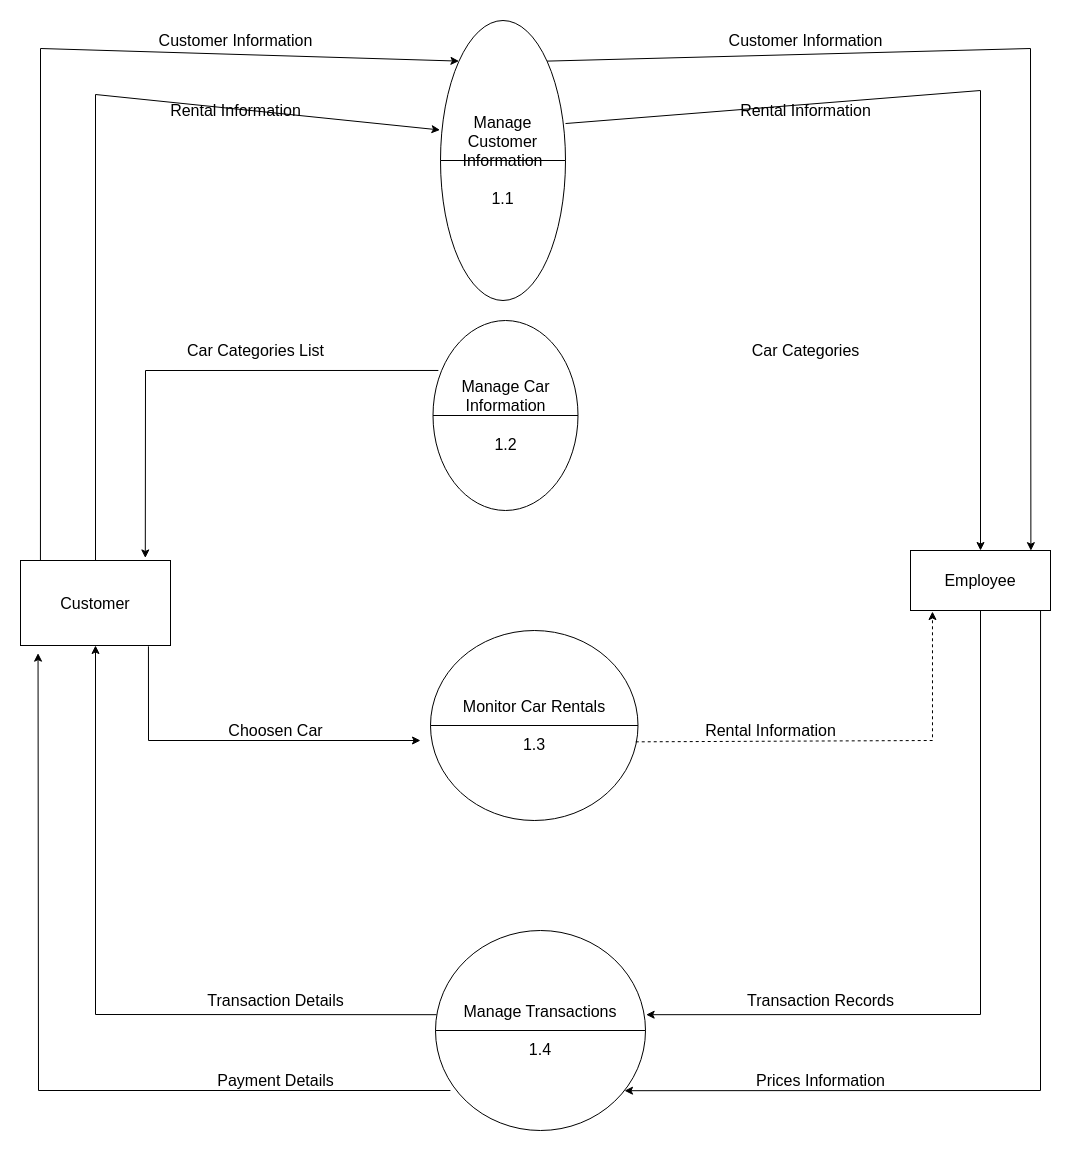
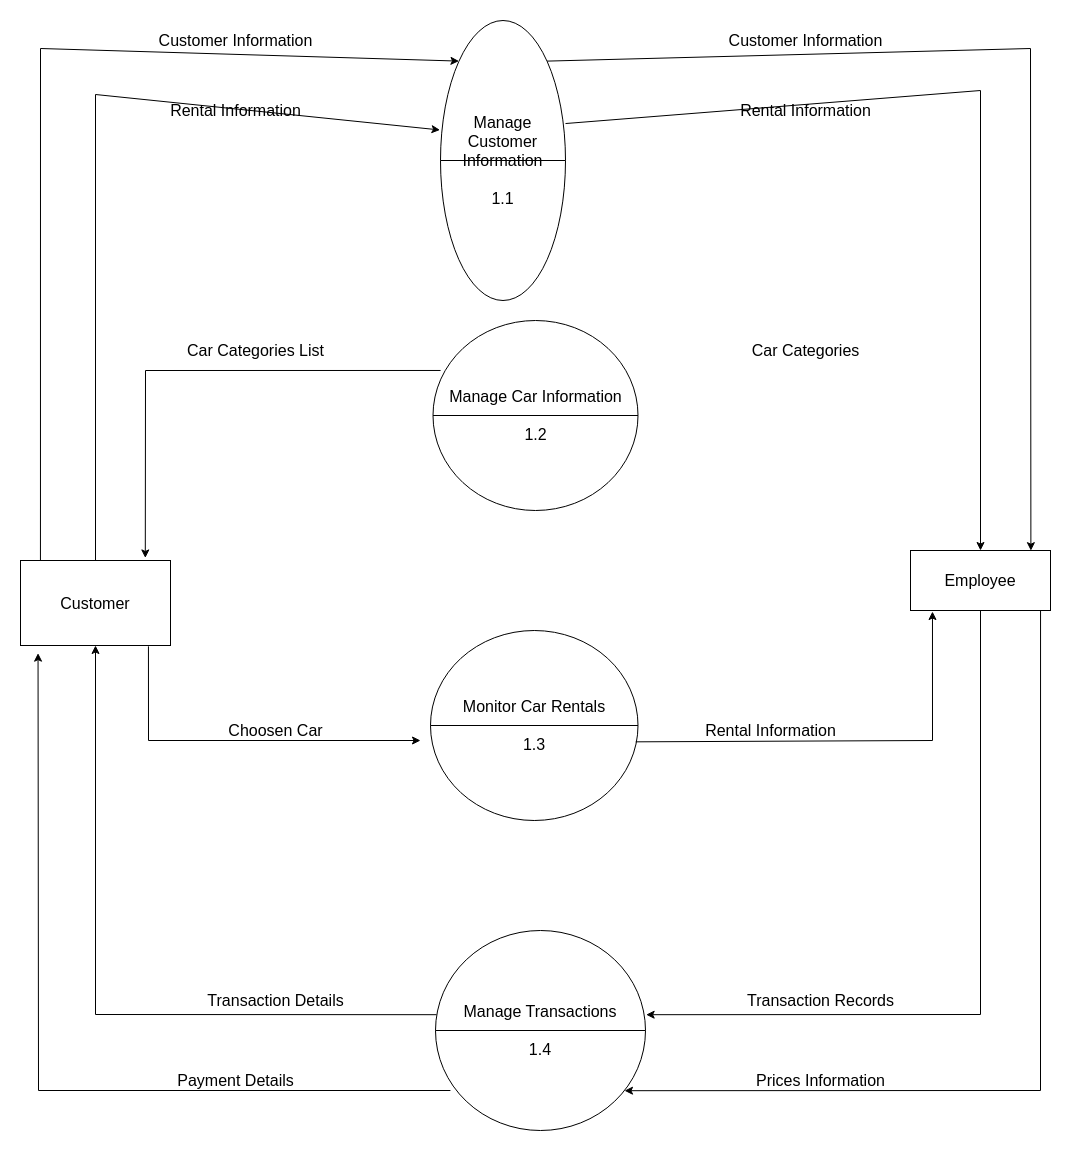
node "Manage Car Information 1.2": size 145x190 -> 205x190
edge "Monitor Car Rentals 1.3" -> "Employee": style dashed -> solid
node "Payment Details": moved (276, 1081) -> (236, 1081)
